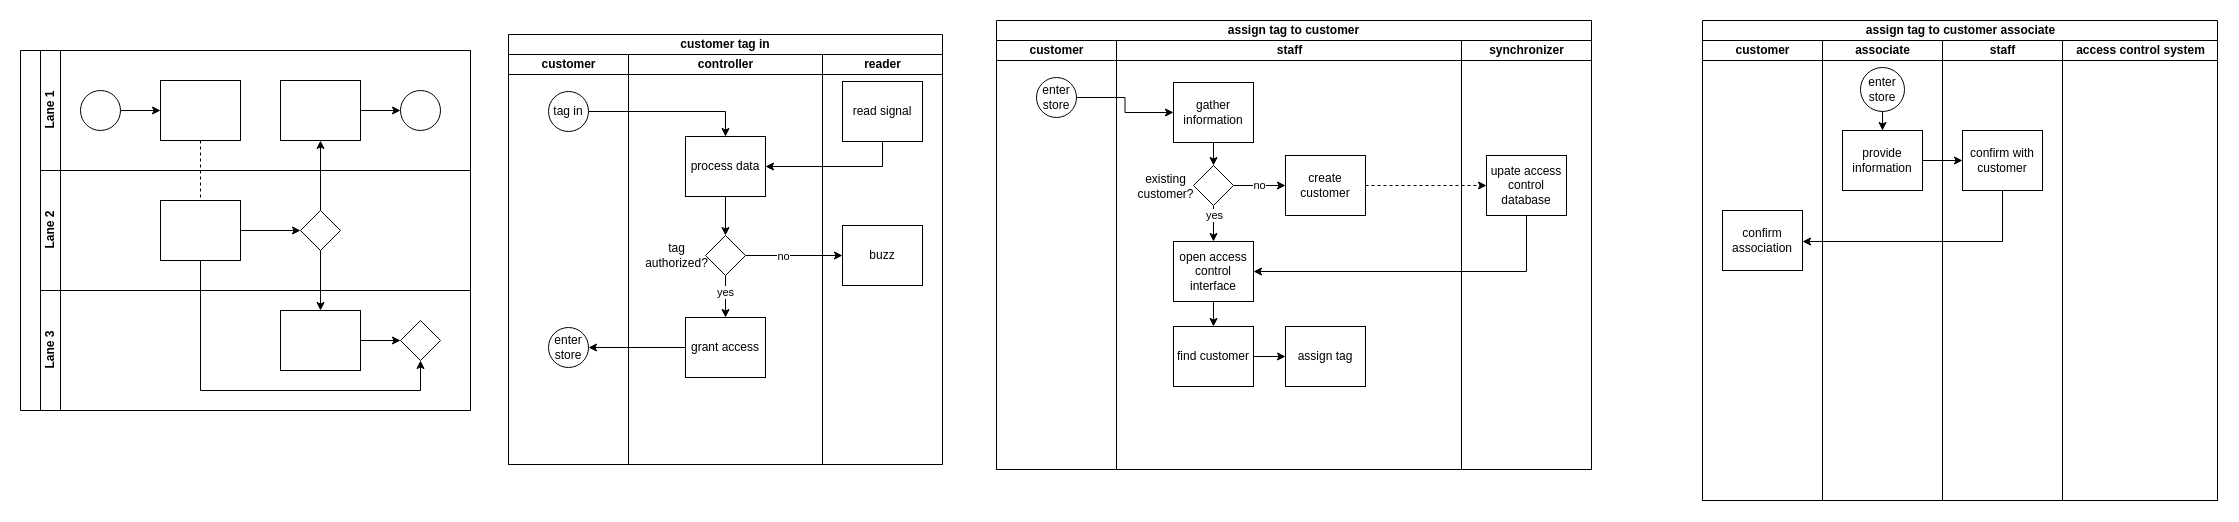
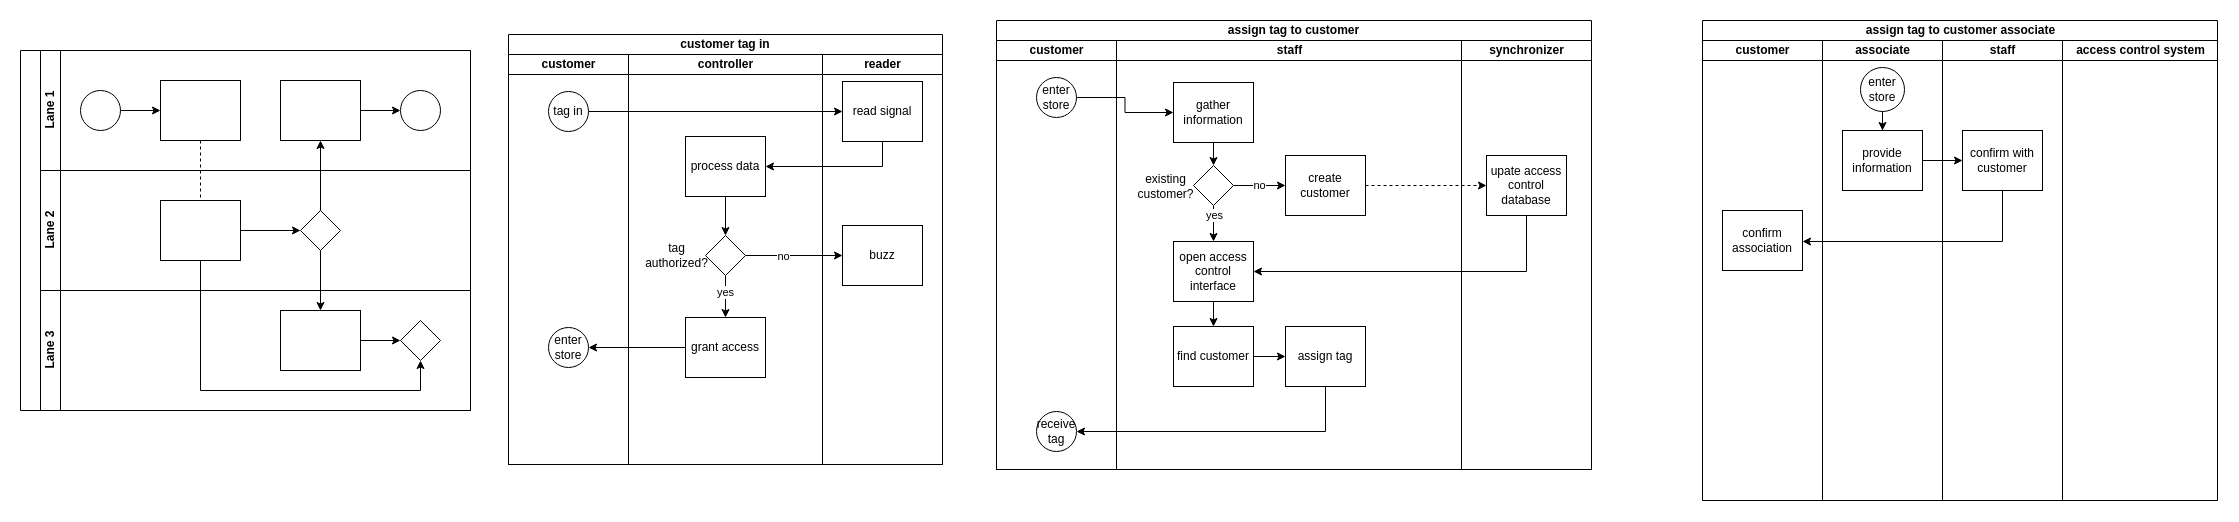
edge "tag in" -> "process data": now "tag in" -> "read signal"
node "receive tag": added
edge "assign tag" -> "receive tag": added
